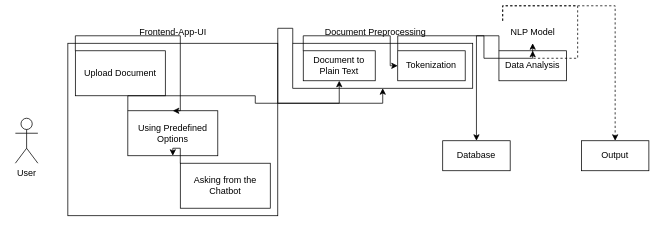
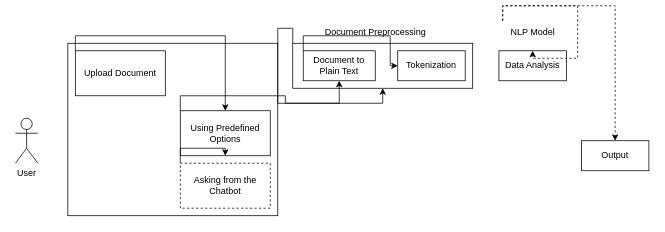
node "Frontend-App-UI": removed
edge "Tokenization" -> "NLP Model": removed
edge "Data Analysis" -> "Database": removed
node "Using Predefined Options": moved (173, 133) -> (225, 133)
node "Database": removed
node "Asking from the Chatbot": style solid -> dashed
